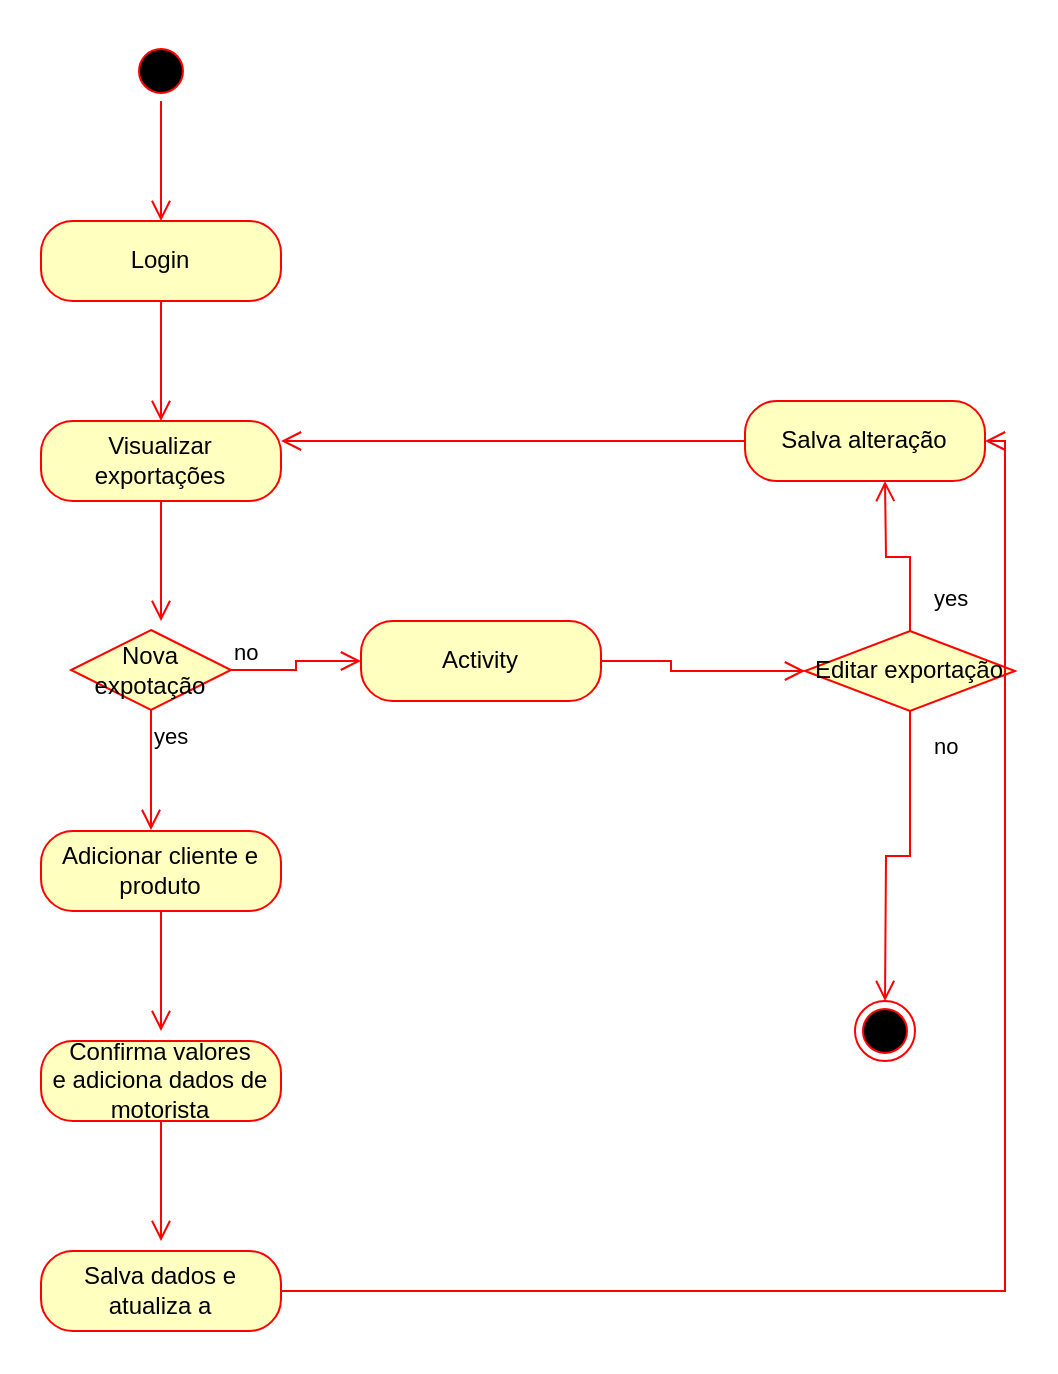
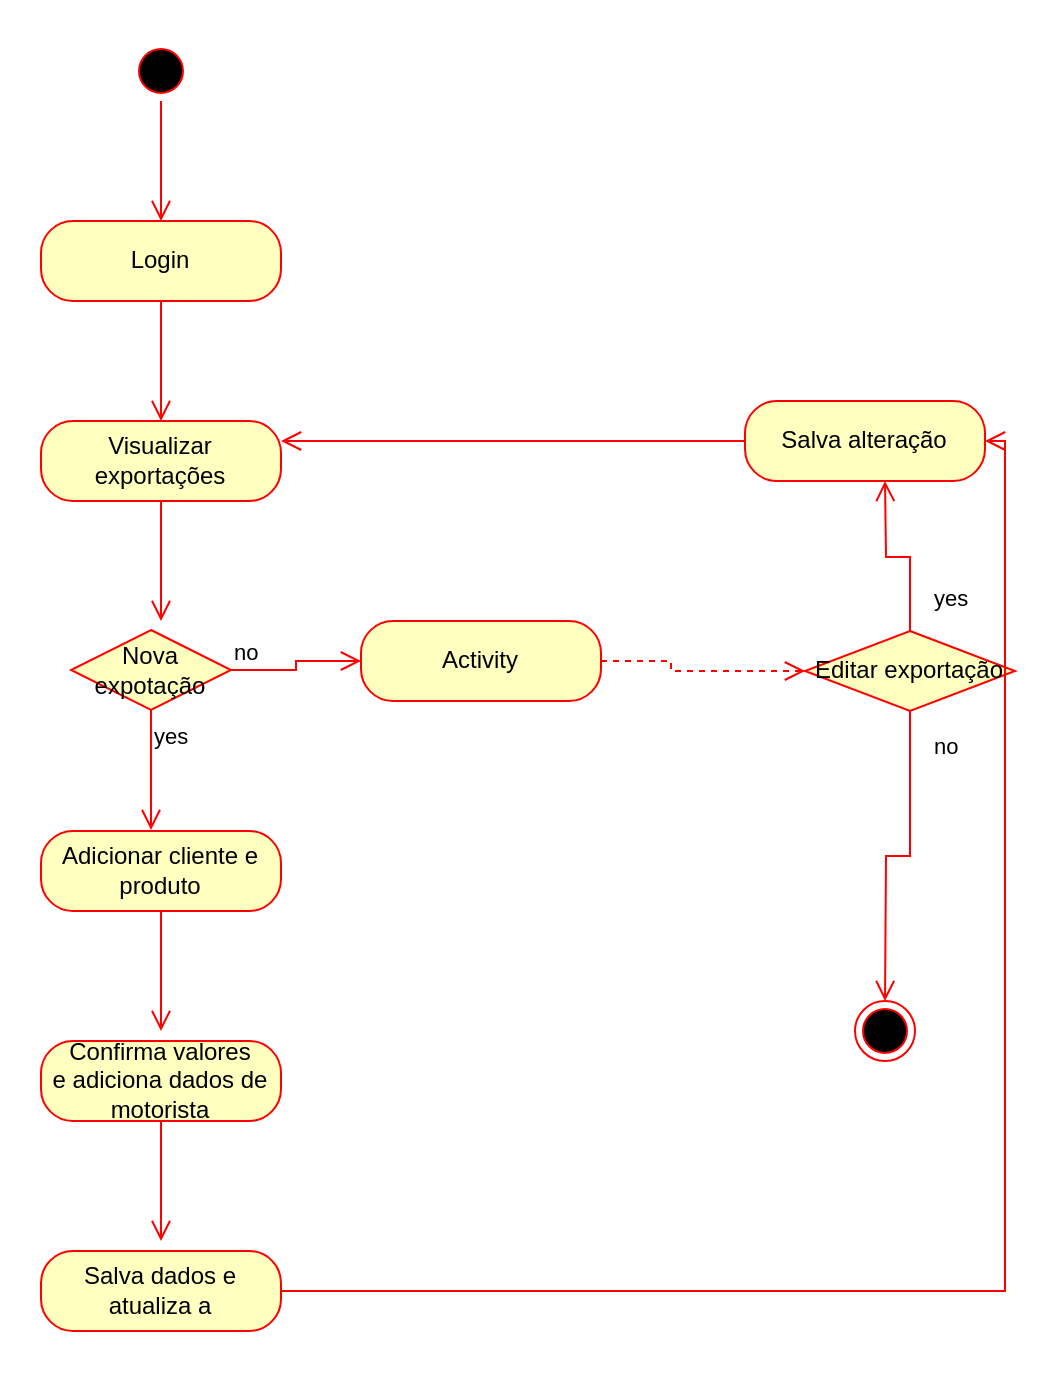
edge "Activity" -> "Editar exportação": style solid -> dashed
